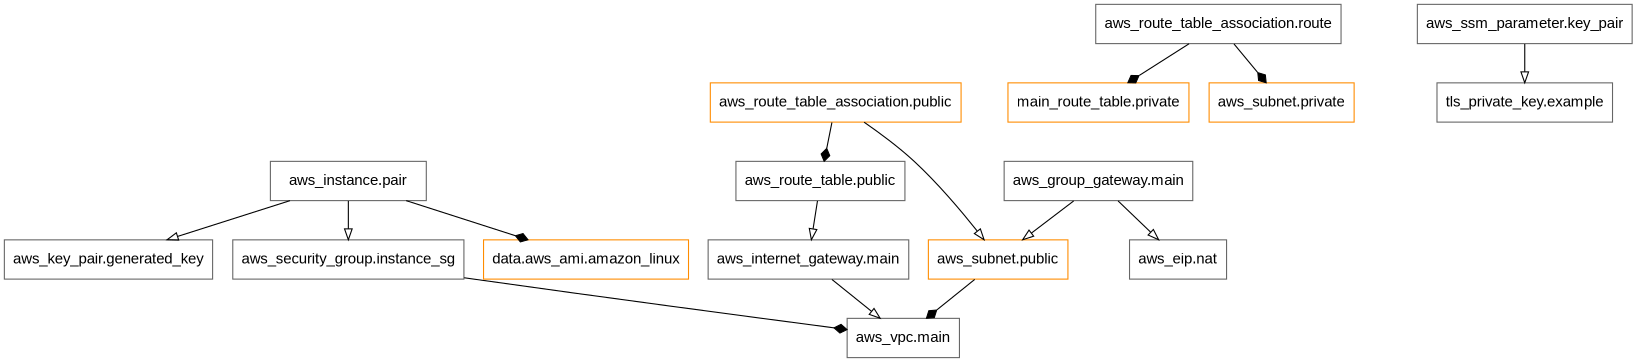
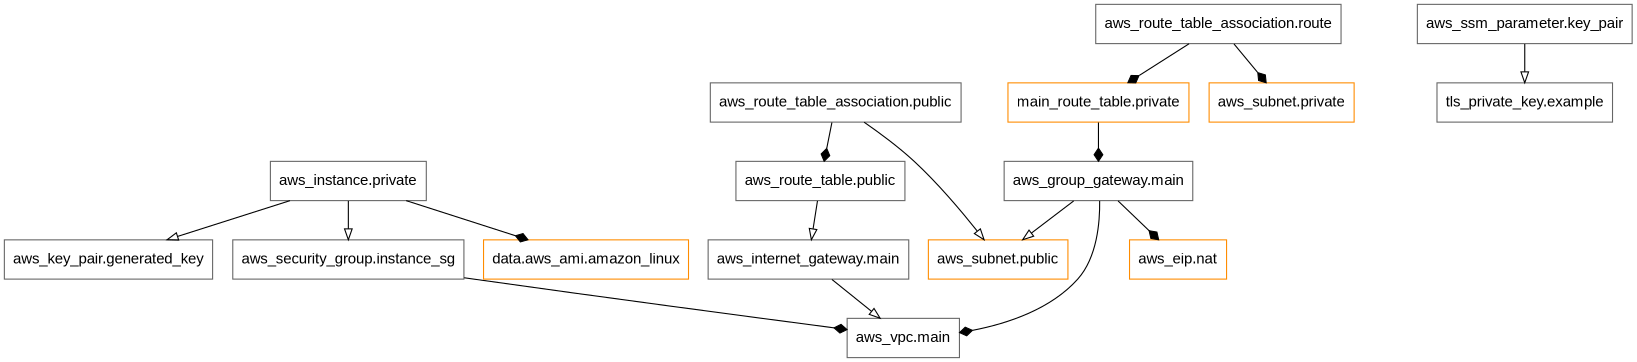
node "aws_route_table_association.public": color darkorange -> gray40
edge "main_route_table.private" -> "aws_group_gateway.main": added
node "aws_instance.pair": label "aws_instance.pair" -> "aws_instance.private"
edge "aws_group_gateway.main" -> "aws_eip.nat": arrowhead onormal -> diamond
node "aws_eip.nat": color gray40 -> darkorange
edge "aws_subnet.public" -> "aws_vpc.main": now "aws_group_gateway.main" -> "aws_vpc.main"
